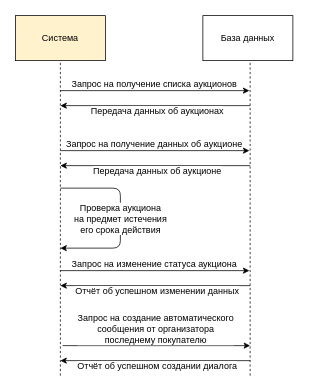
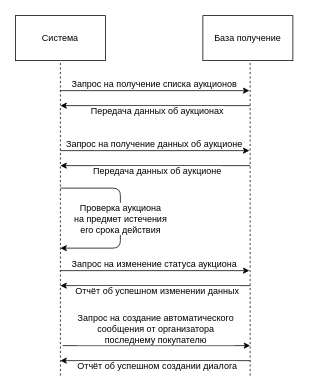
node "Система": fillcolor #fff2cc -> #ffffff
node "База данных": label "База данных" -> "База получение"
